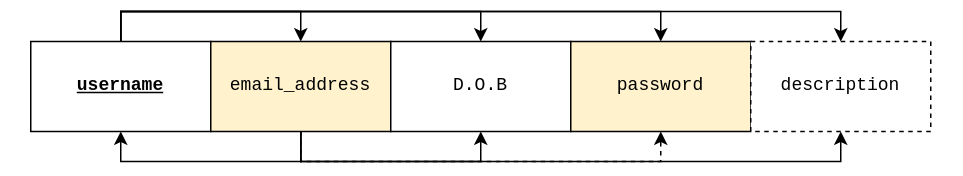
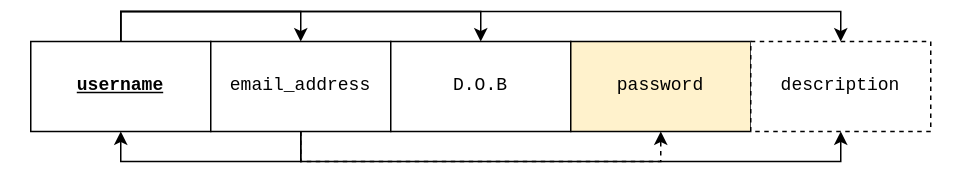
edge "username" -> "password": removed
node "email_address": fillcolor #fff2cc -> #ffffff
edge "email_address" -> "D.O.B": removed
